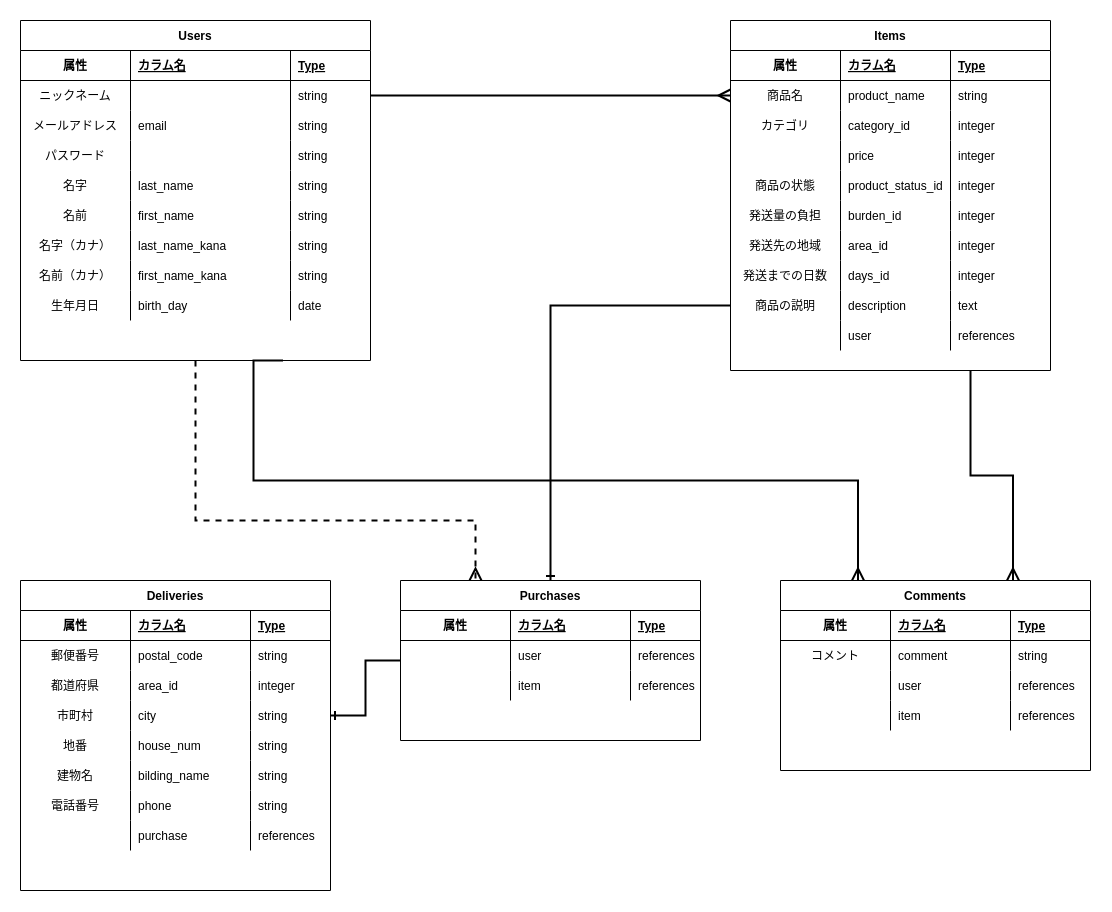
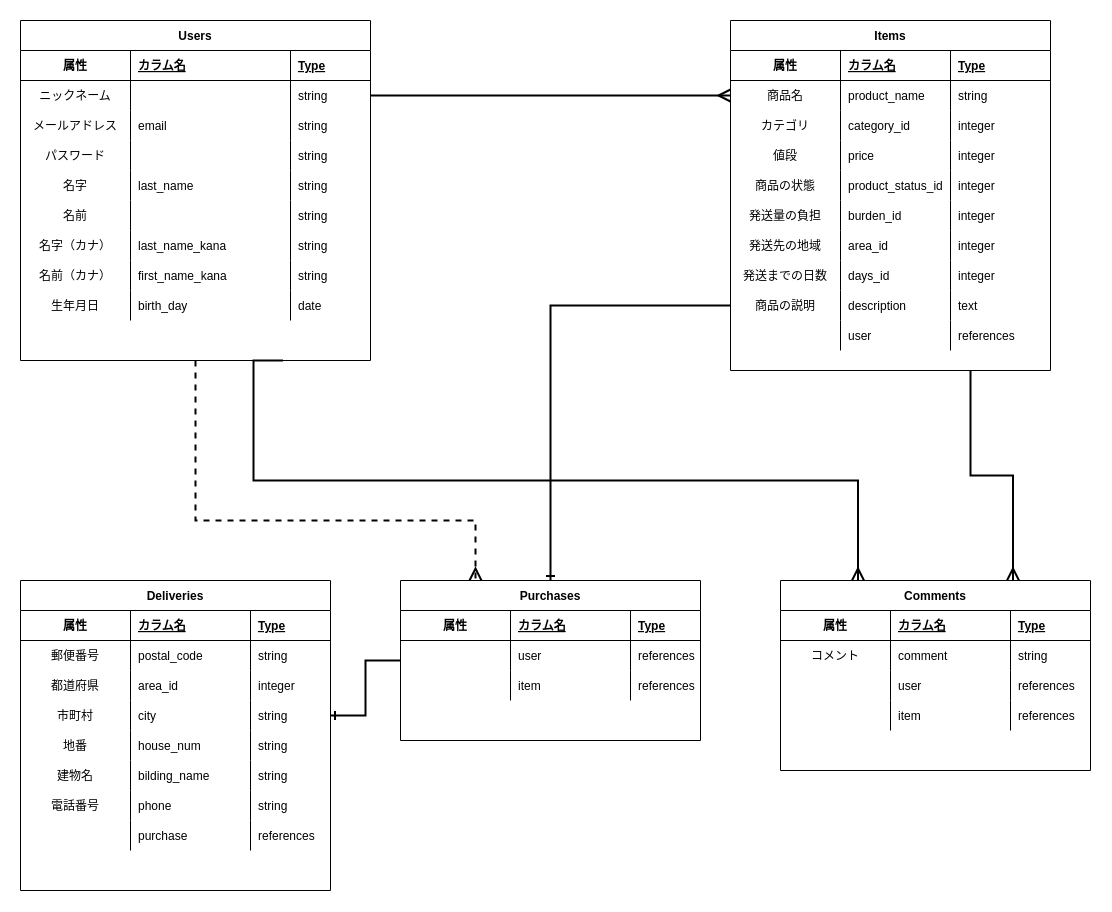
node "値段": added
node "first_name": removed
